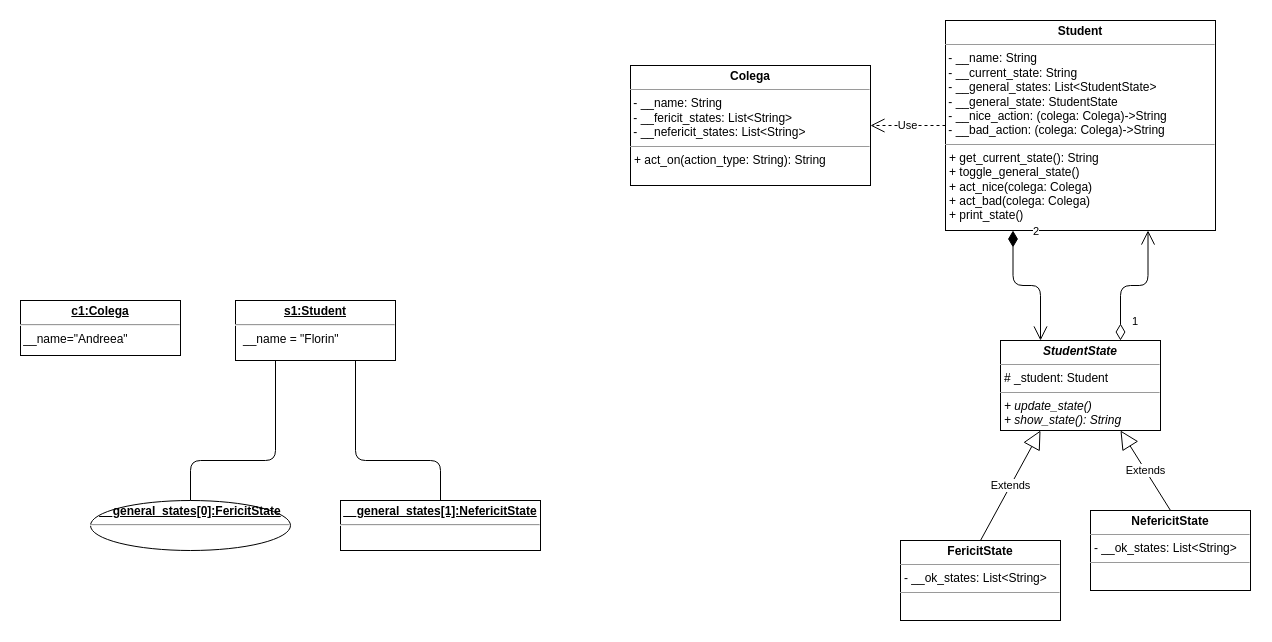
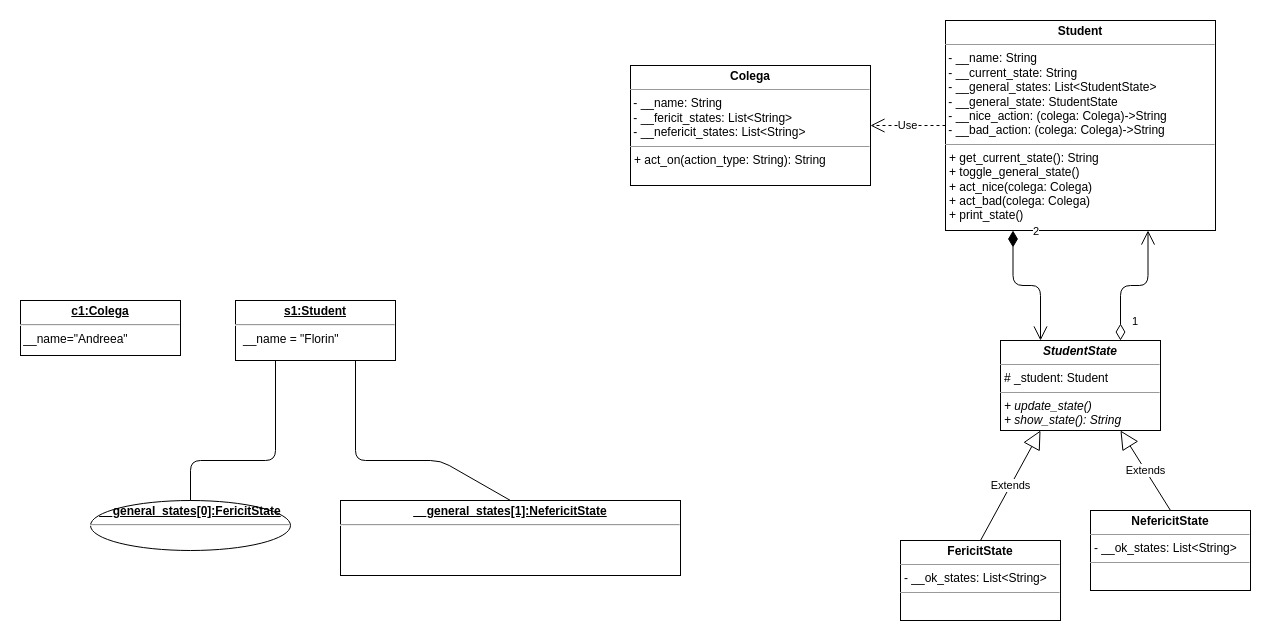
node "__general_states[1]:NefericitState": size 200x50 -> 340x75
